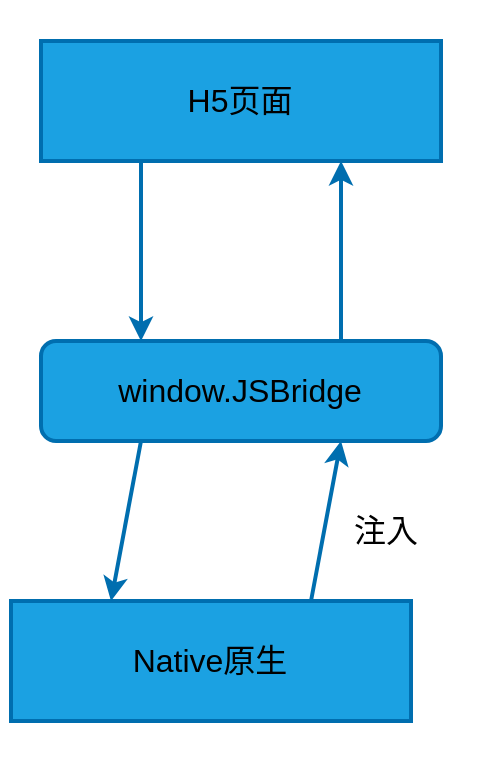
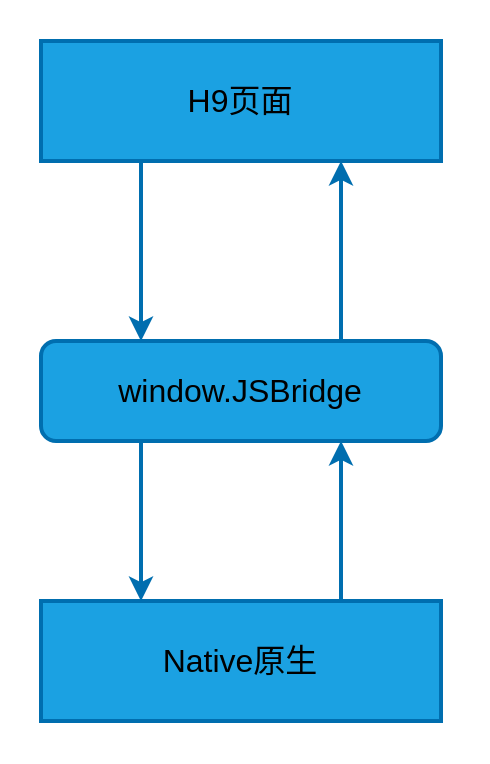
node "H5页面": label "H5页面" -> "H9页面"
node "注入": removed
node "Native原生": moved (211, 661) -> (241, 661)
